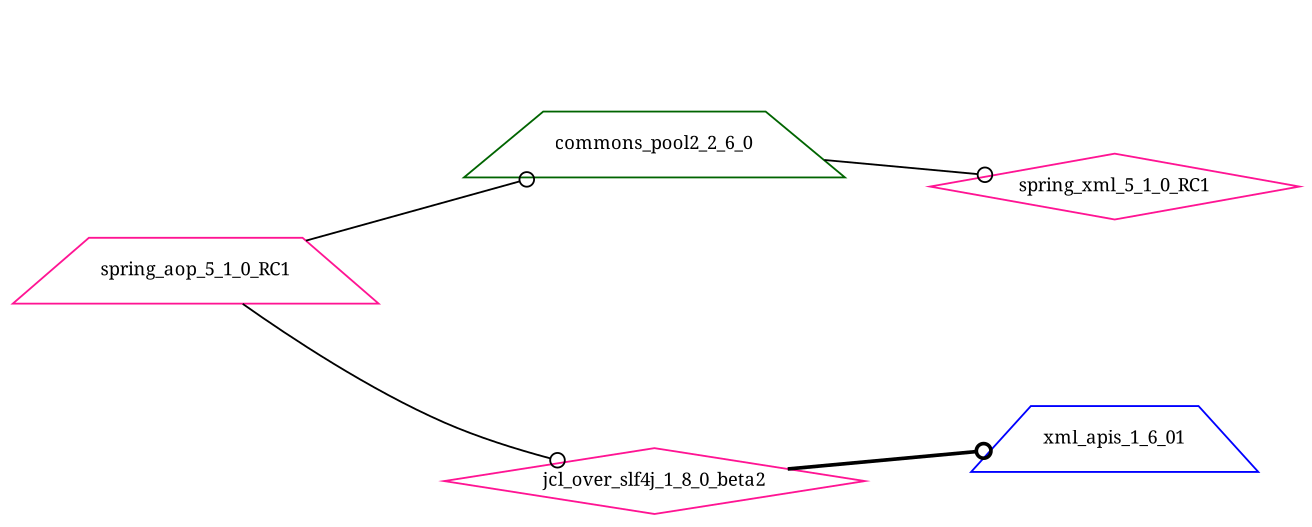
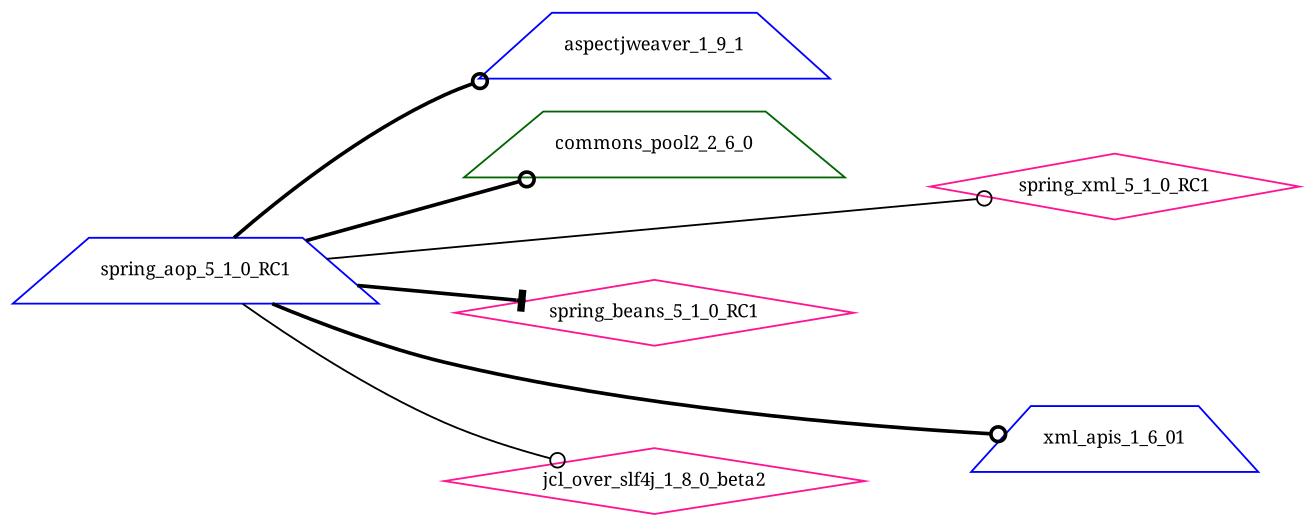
node "aspectjweaver_1_9_1": added
edge "commons_pool2_2_6_0" -> "spring_xml_5_1_0_RC1": now "spring_aop_5_1_0_RC1" -> "spring_xml_5_1_0_RC1"
edge "spring_aop_5_1_0_RC1" -> "commons_pool2_2_6_0": style solid -> bold
node "spring_aop_5_1_0_RC1": color deeppink -> blue
node "spring_beans_5_1_0_RC1": added
edge "jcl_over_slf4j_1_8_0_beta2" -> "xml_apis_1_6_01": now "spring_aop_5_1_0_RC1" -> "xml_apis_1_6_01"
